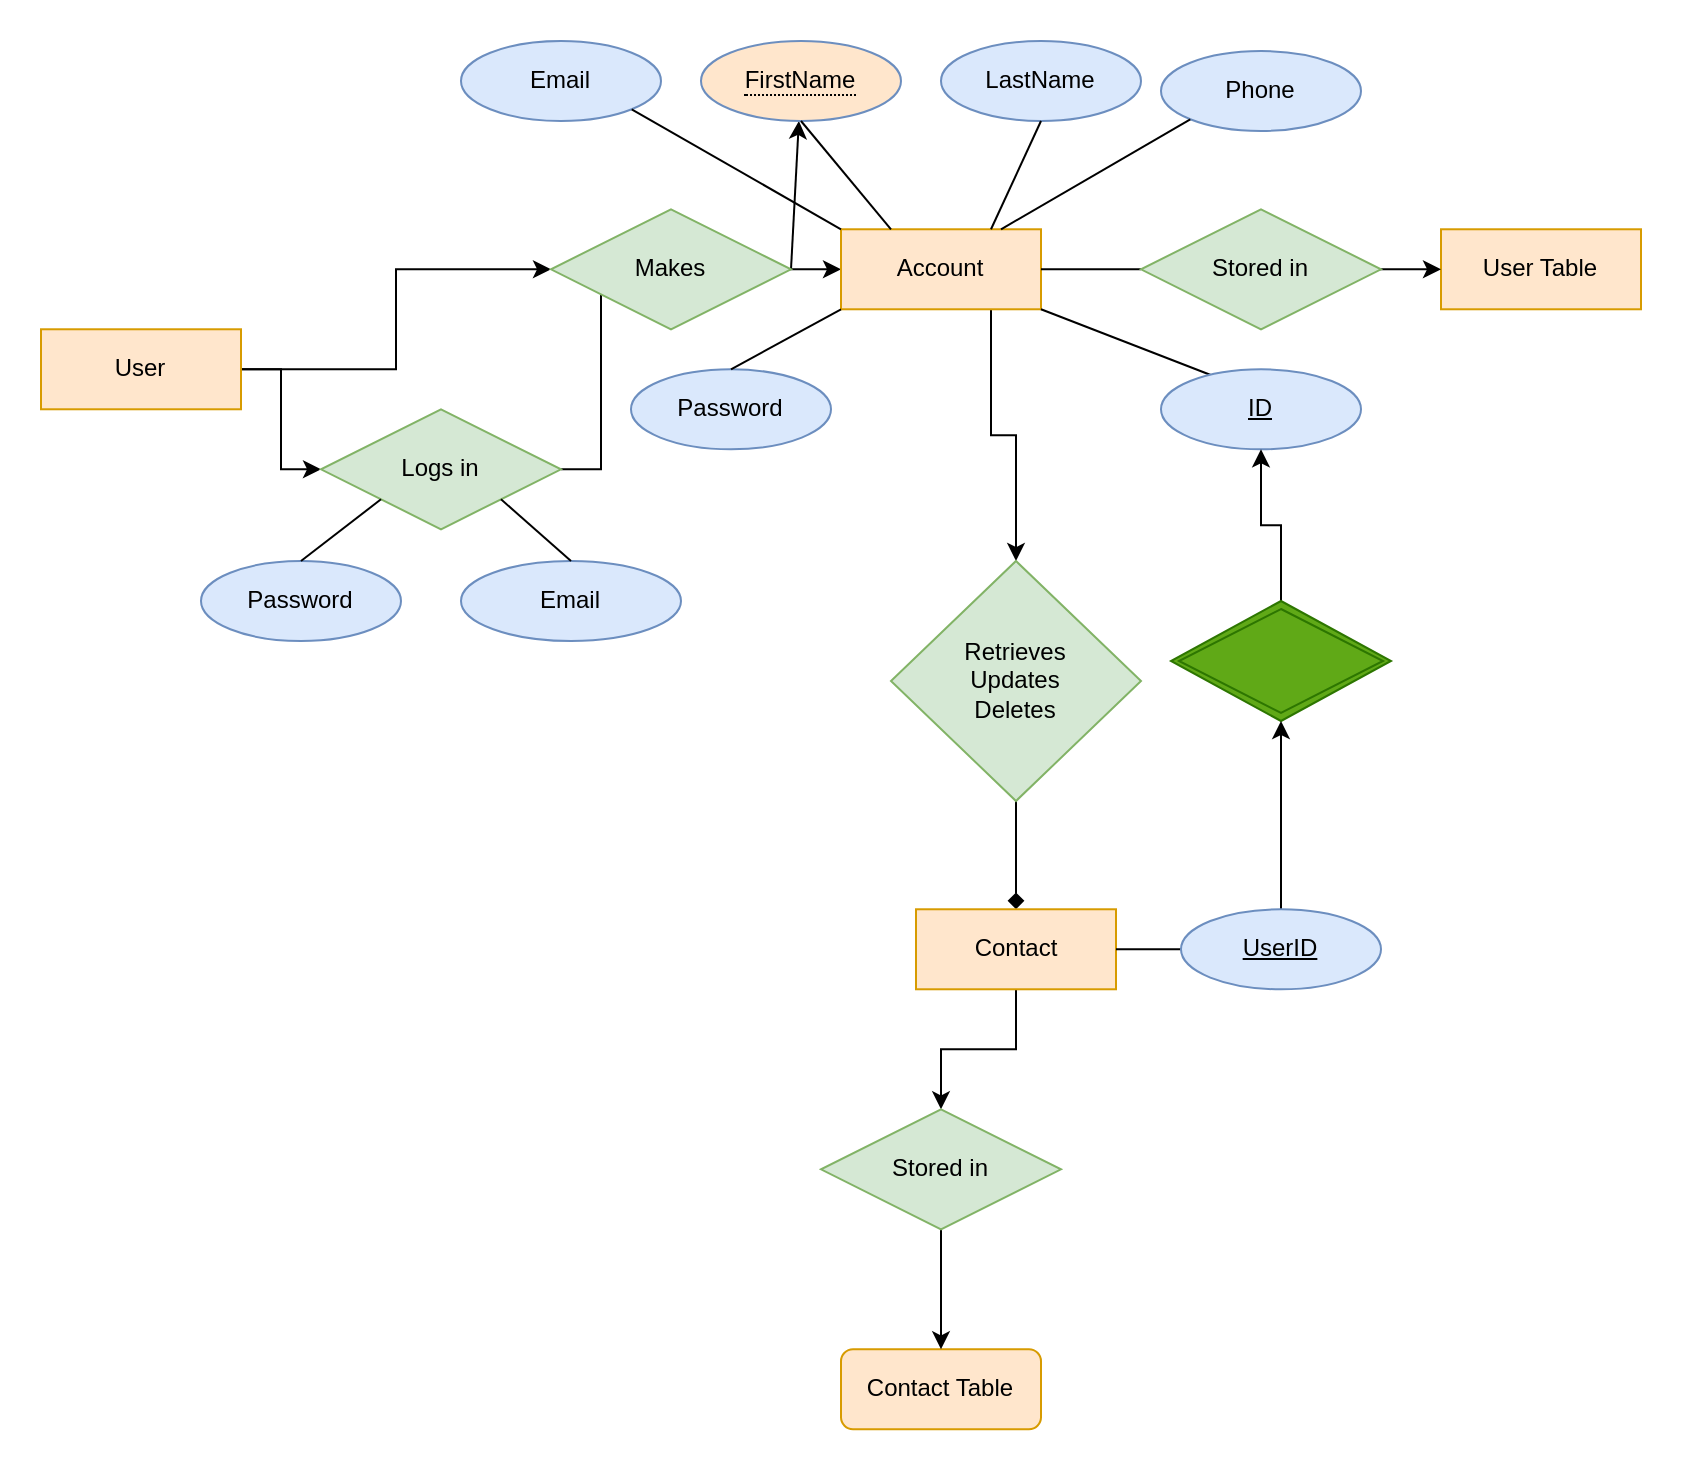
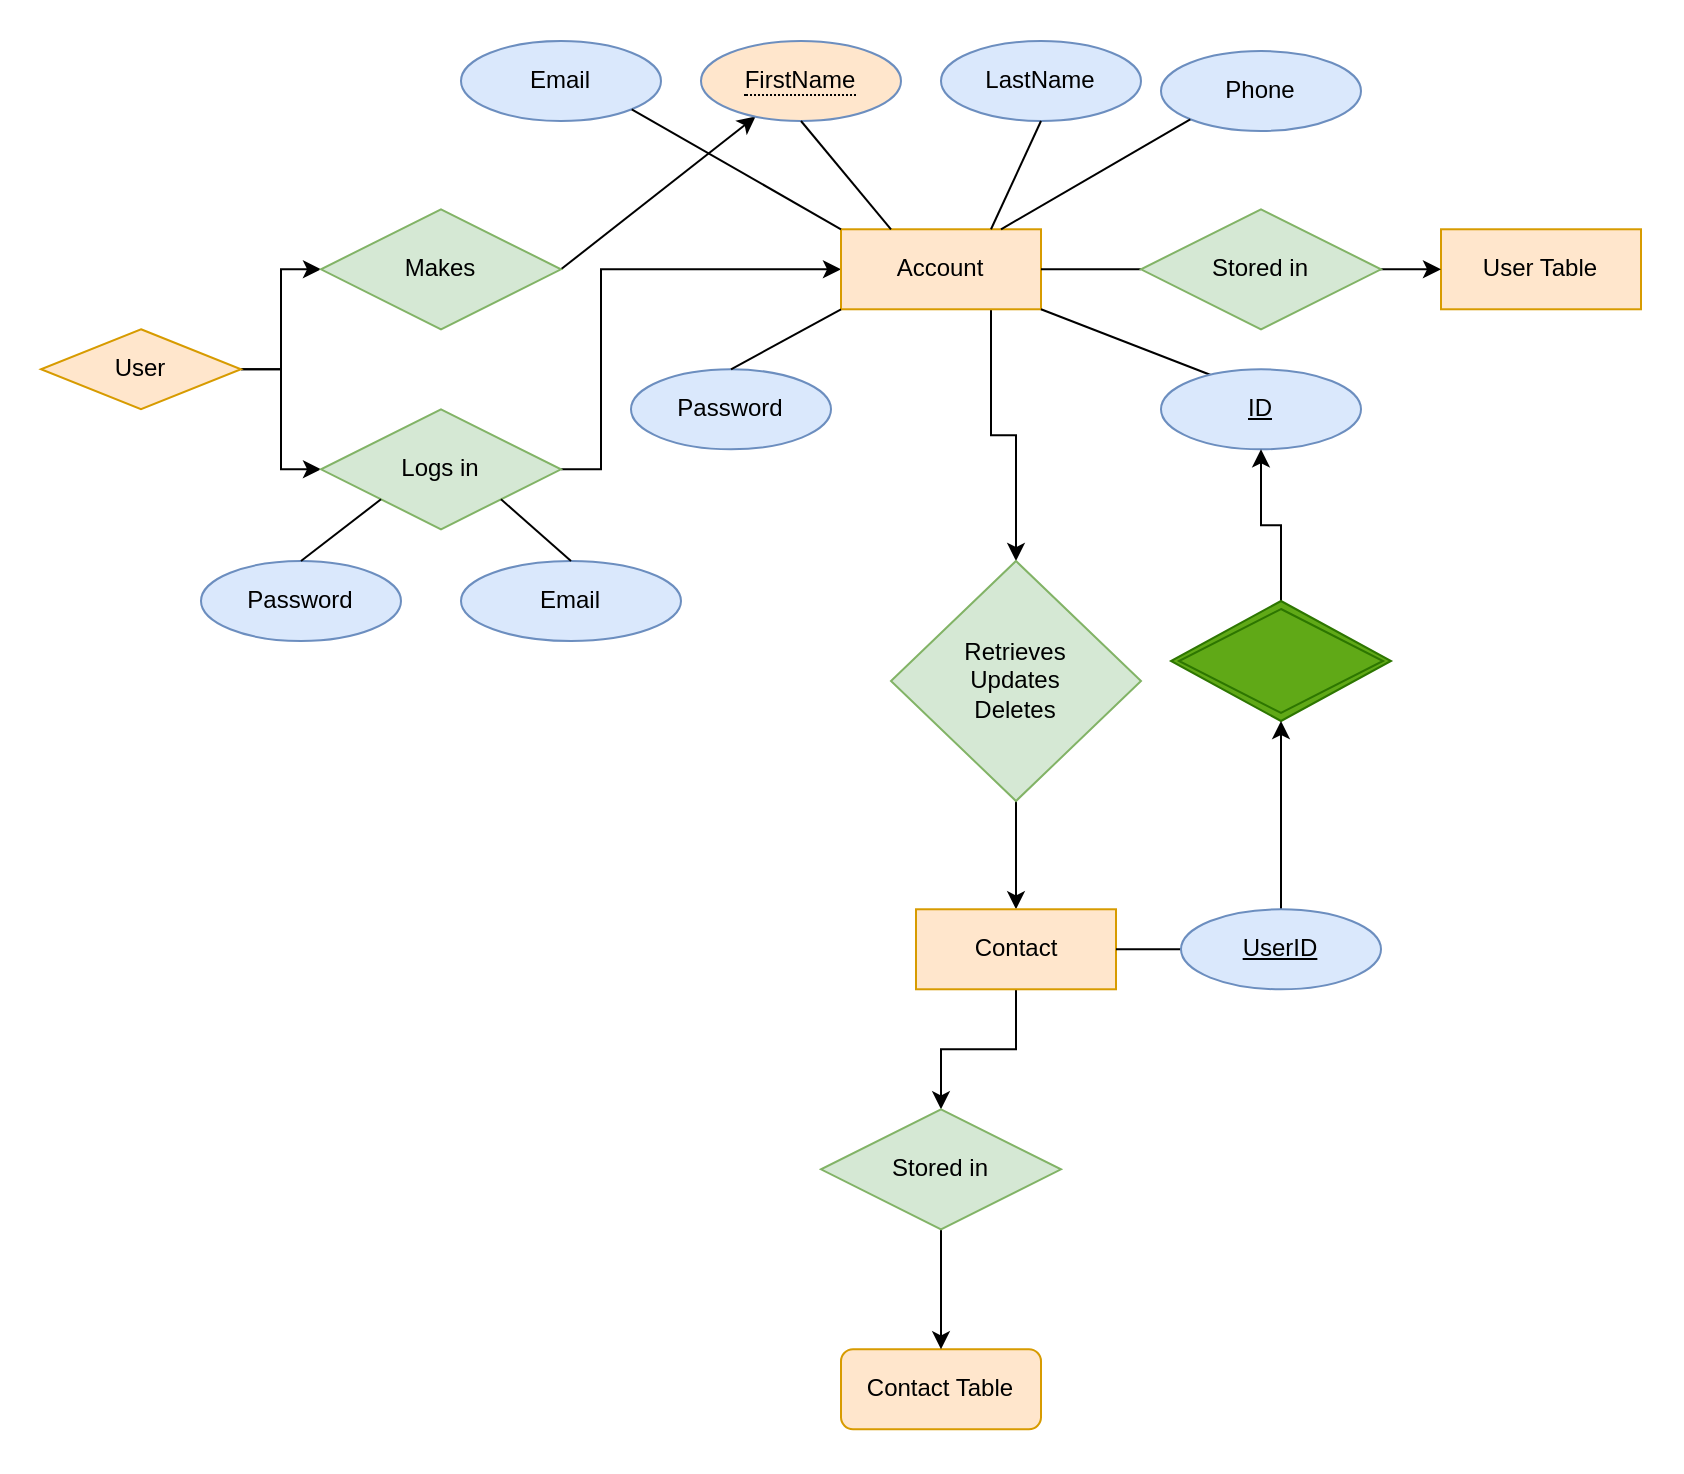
node "Makes": moved (671, 269) -> (441, 269)
node "User": shape rectangle -> diamond
edge "Retrieves Updates Deletes" -> "Contact": arrowhead diamond -> classic
